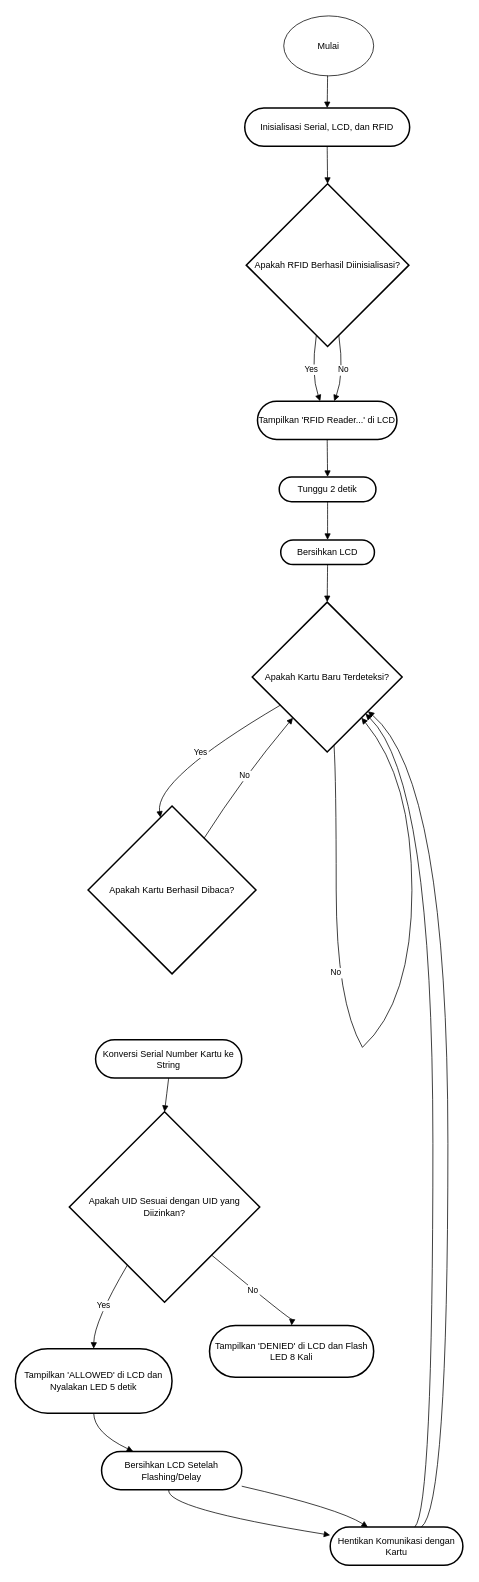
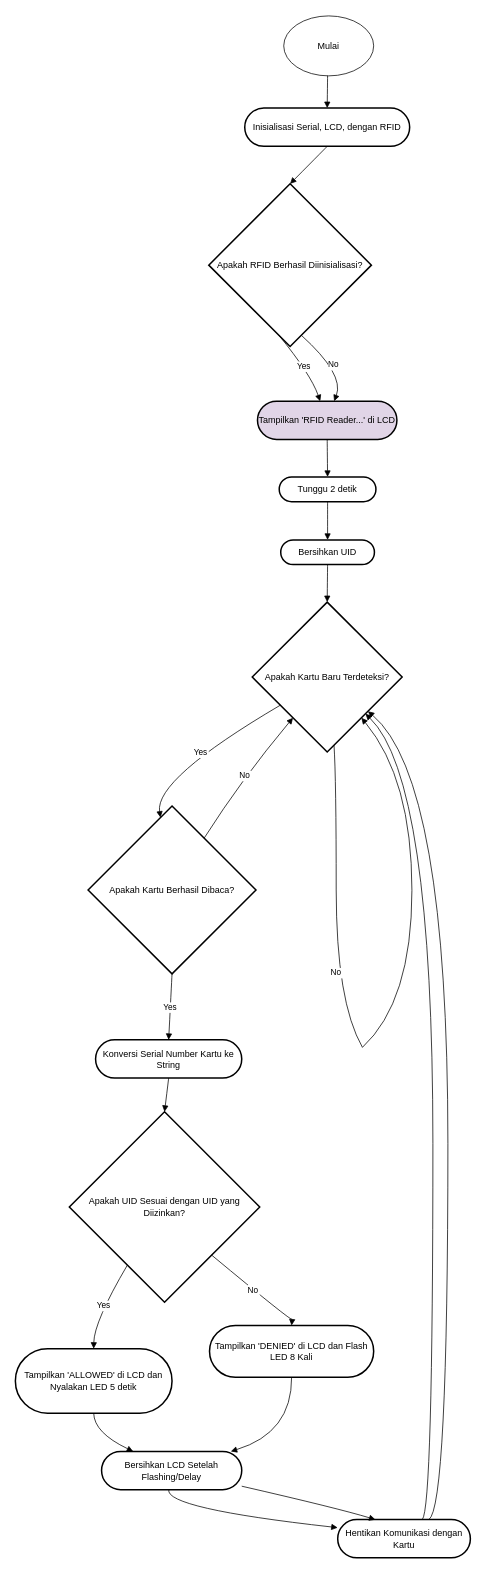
node "Inisialisasi Serial, LCD, dan RFID": label "Inisialisasi Serial, LCD, dan RFID" -> "Inisialisasi Serial, LCD, dengan RFID"
node "Apakah RFID Berhasil Diinisialisasi?": moved (328, 265) -> (290, 265)
node "Tampilkan 'RFID Reader...' di LCD": fillcolor #ffffff -> #e1d5e7
node "Bersihkan LCD": label "Bersihkan LCD" -> "Bersihkan UID"
edge "Apakah Kartu Berhasil Dibaca?" -> "Konversi Serial Number Kartu ke String": added, label "Yes"
edge "Tampilkan 'DENIED' di LCD dan Flash LED 8 Kali" -> "Bersihkan LCD Setelah Flashing/Delay": added
node "Hentikan Komunikasi dengan Kartu": moved (397, 1547) -> (404, 1539)
